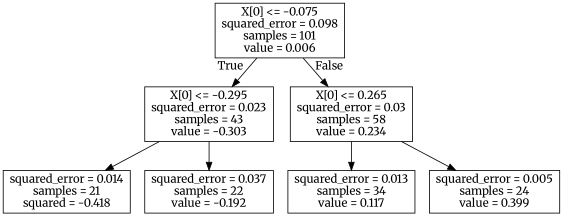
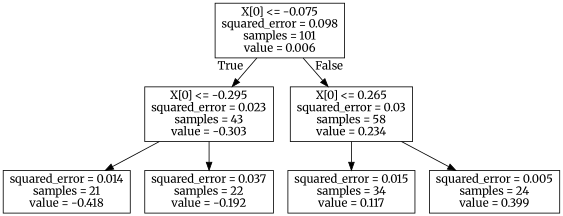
node "squared_error = 0.014 samples = 21 squared = -0.418": label "squared_error = 0.014 samples = 21 squared = -0.418" -> "squared_error = 0.014 samples = 21 value = -0.418"
node "squared_error = 0.013 samples = 34 value = 0.117": label "squared_error = 0.013 samples = 34 value = 0.117" -> "squared_error = 0.015 samples = 34 value = 0.117"
